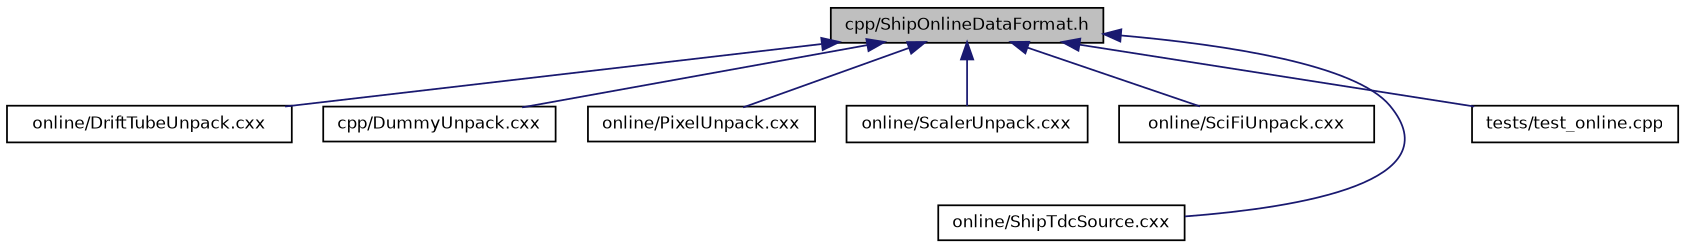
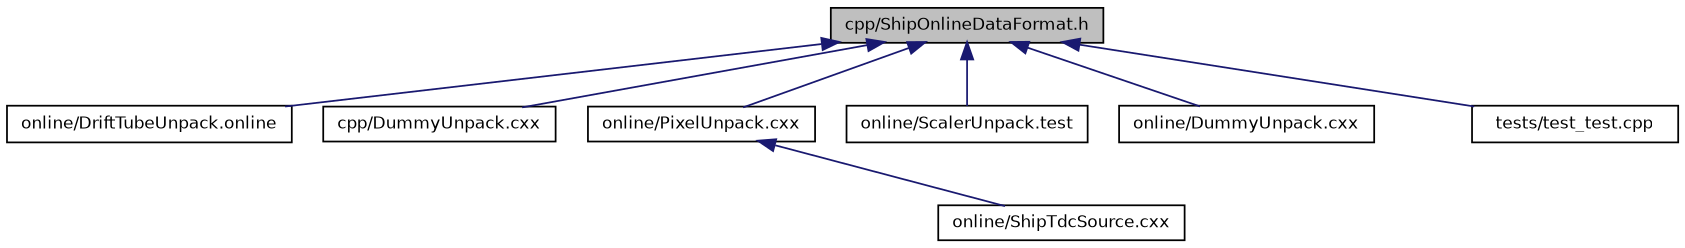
edge "online/ShipTdcSource.cxx" -> "cpp/ShipOnlineDataFormat.h": now "online/ShipTdcSource.cxx" -> "online/PixelUnpack.cxx"
node "online/DriftTubeUnpack.cxx": label "online/DriftTubeUnpack.cxx" -> "online/DriftTubeUnpack.online"
node "online/ScalerUnpack.cxx": label "online/ScalerUnpack.cxx" -> "online/ScalerUnpack.test"
node "online/SciFiUnpack.cxx": label "online/SciFiUnpack.cxx" -> "online/DummyUnpack.cxx"
node "tests/test_online.cpp": label "tests/test_online.cpp" -> "tests/test_test.cpp"
